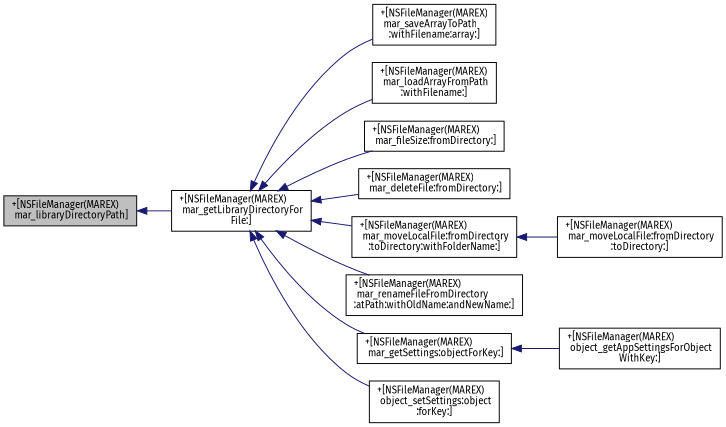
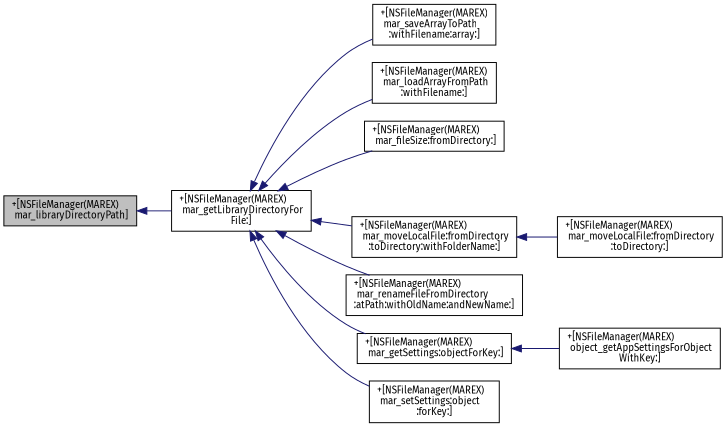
node "+[NSFileManager(MAREX) mar_deleteFile:fromDirectory:]": removed
node "+[NSFileManager(MAREX) object_setSettings:object :forKey:]": label "+[NSFileManager(MAREX) object_setSettings:object :forKey:]" -> "+[NSFileManager(MAREX) mar_setSettings:object :forKey:]"
